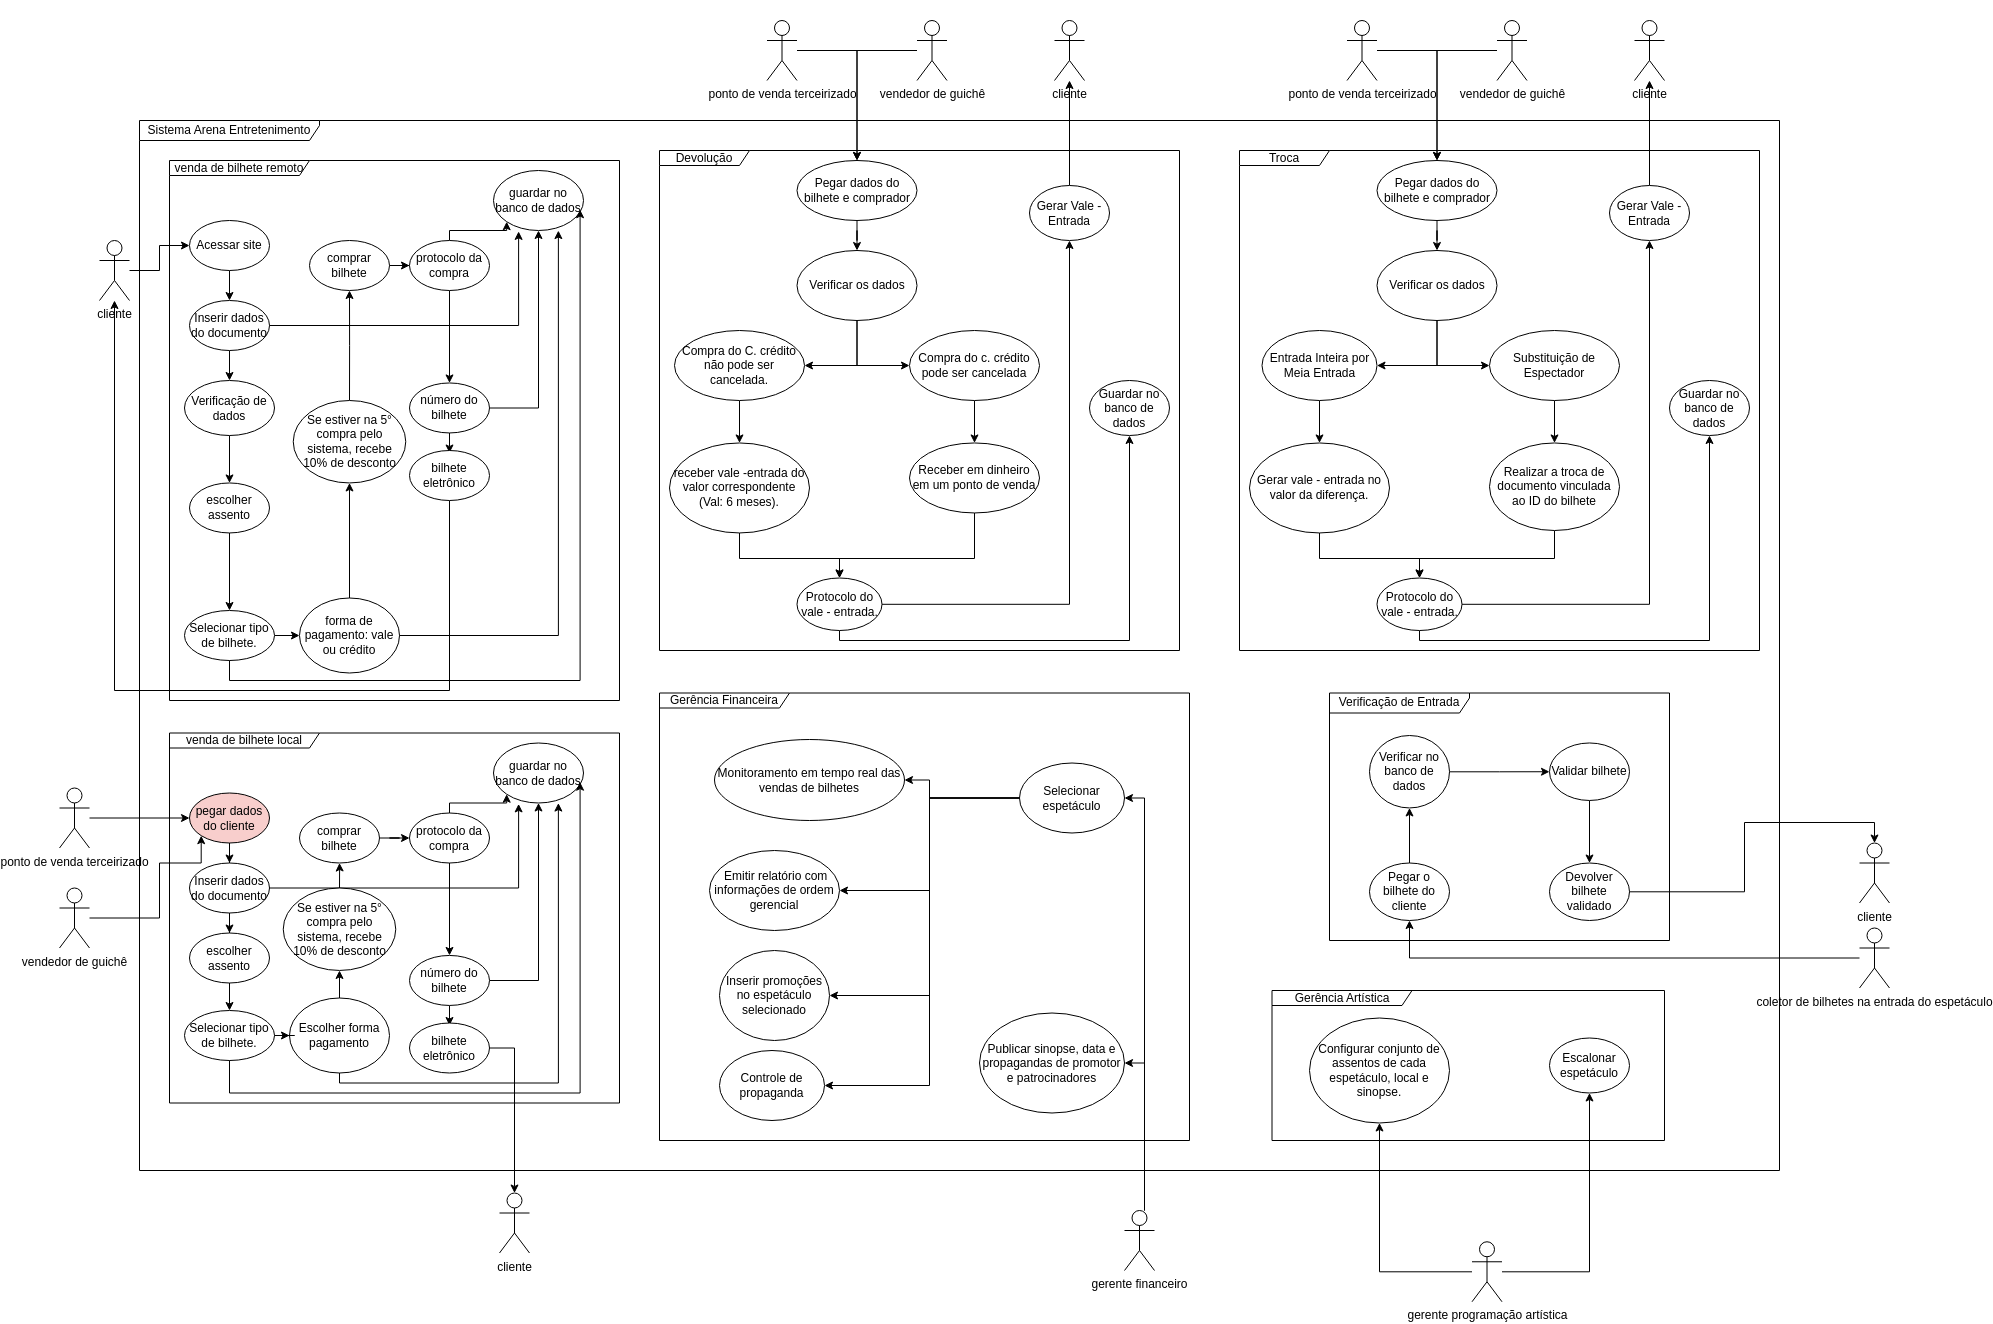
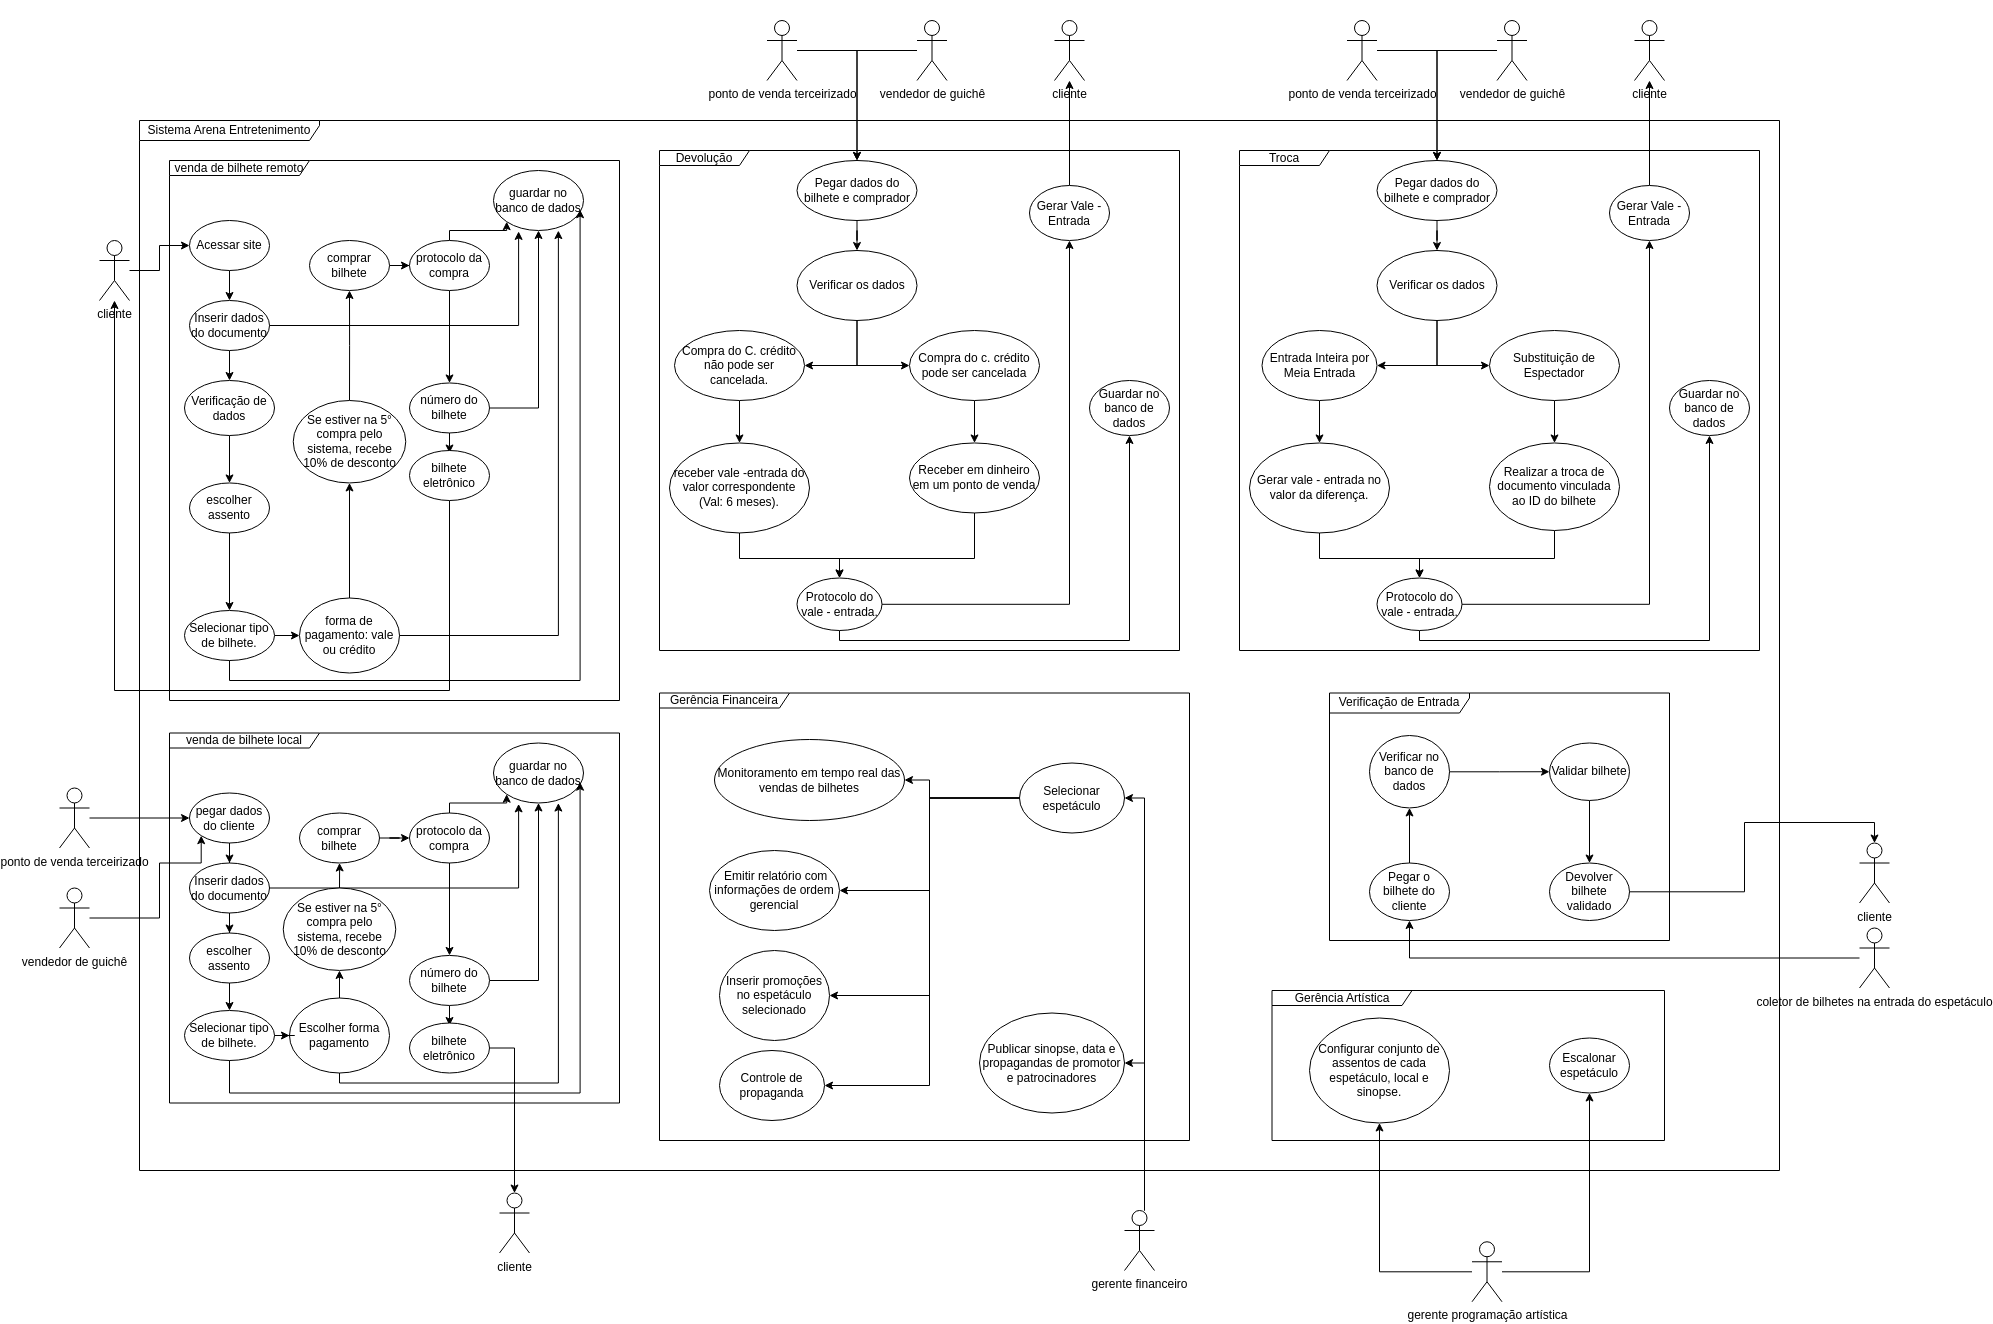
node "pegar dados do cliente": fillcolor #f8cecc -> #ffffff
